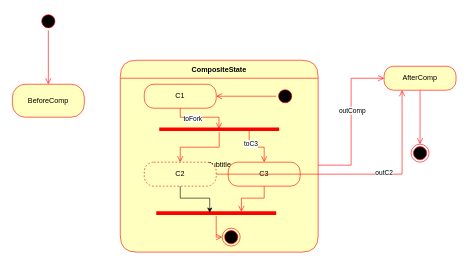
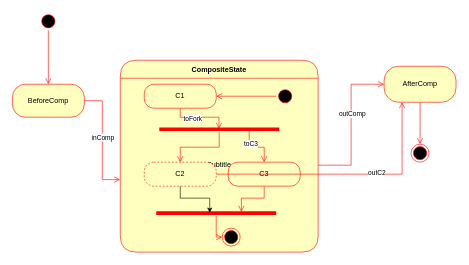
node "AfterComp": size 72x24 -> 72x36
edge "BeforeComp" -> "Subtitle": added, label "inComp"
